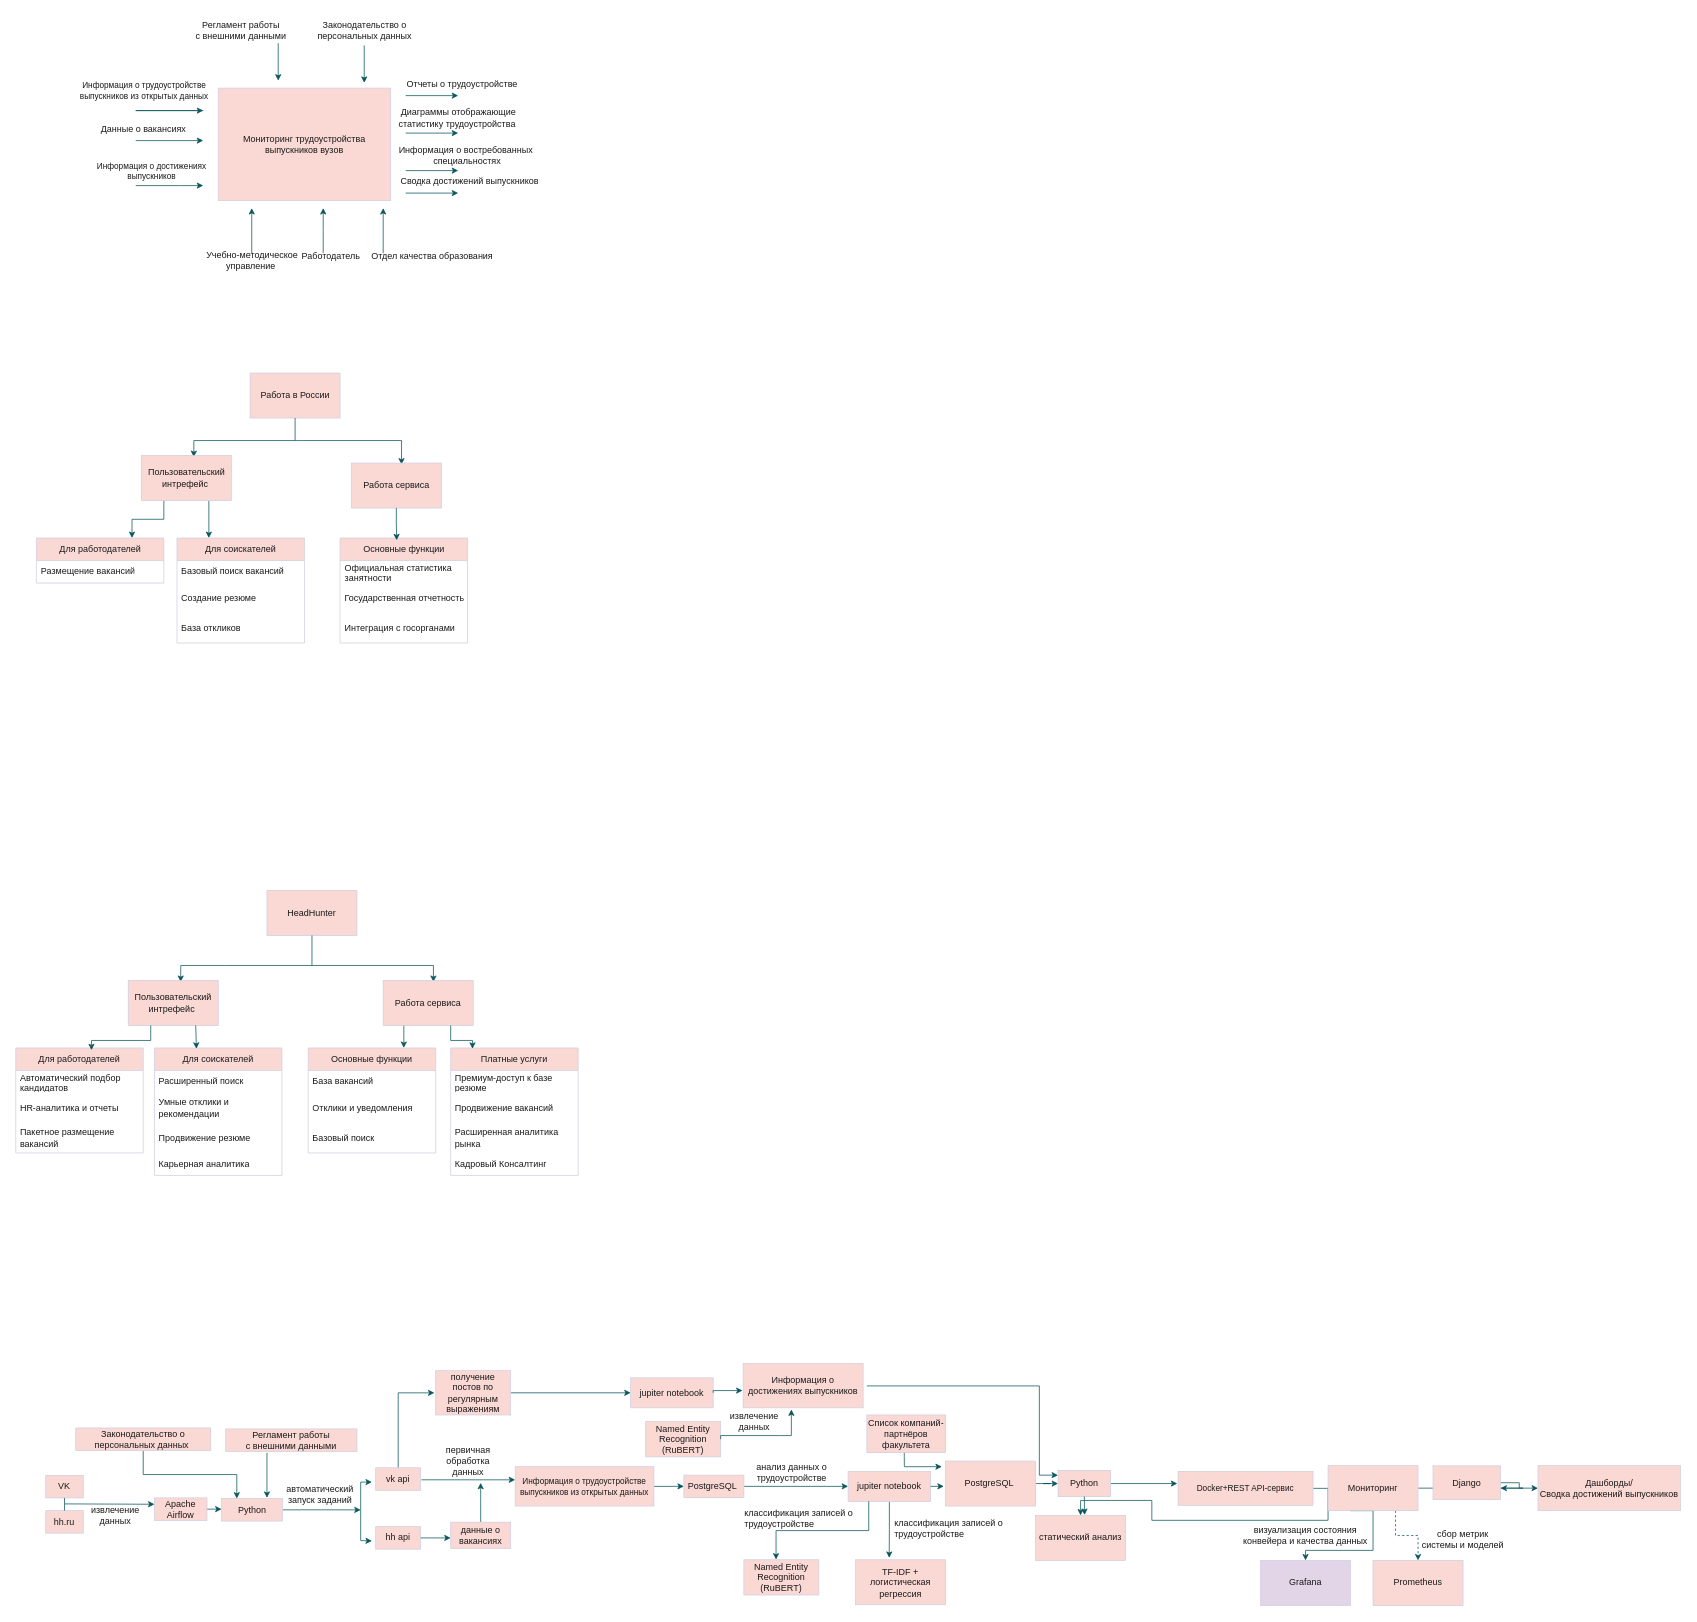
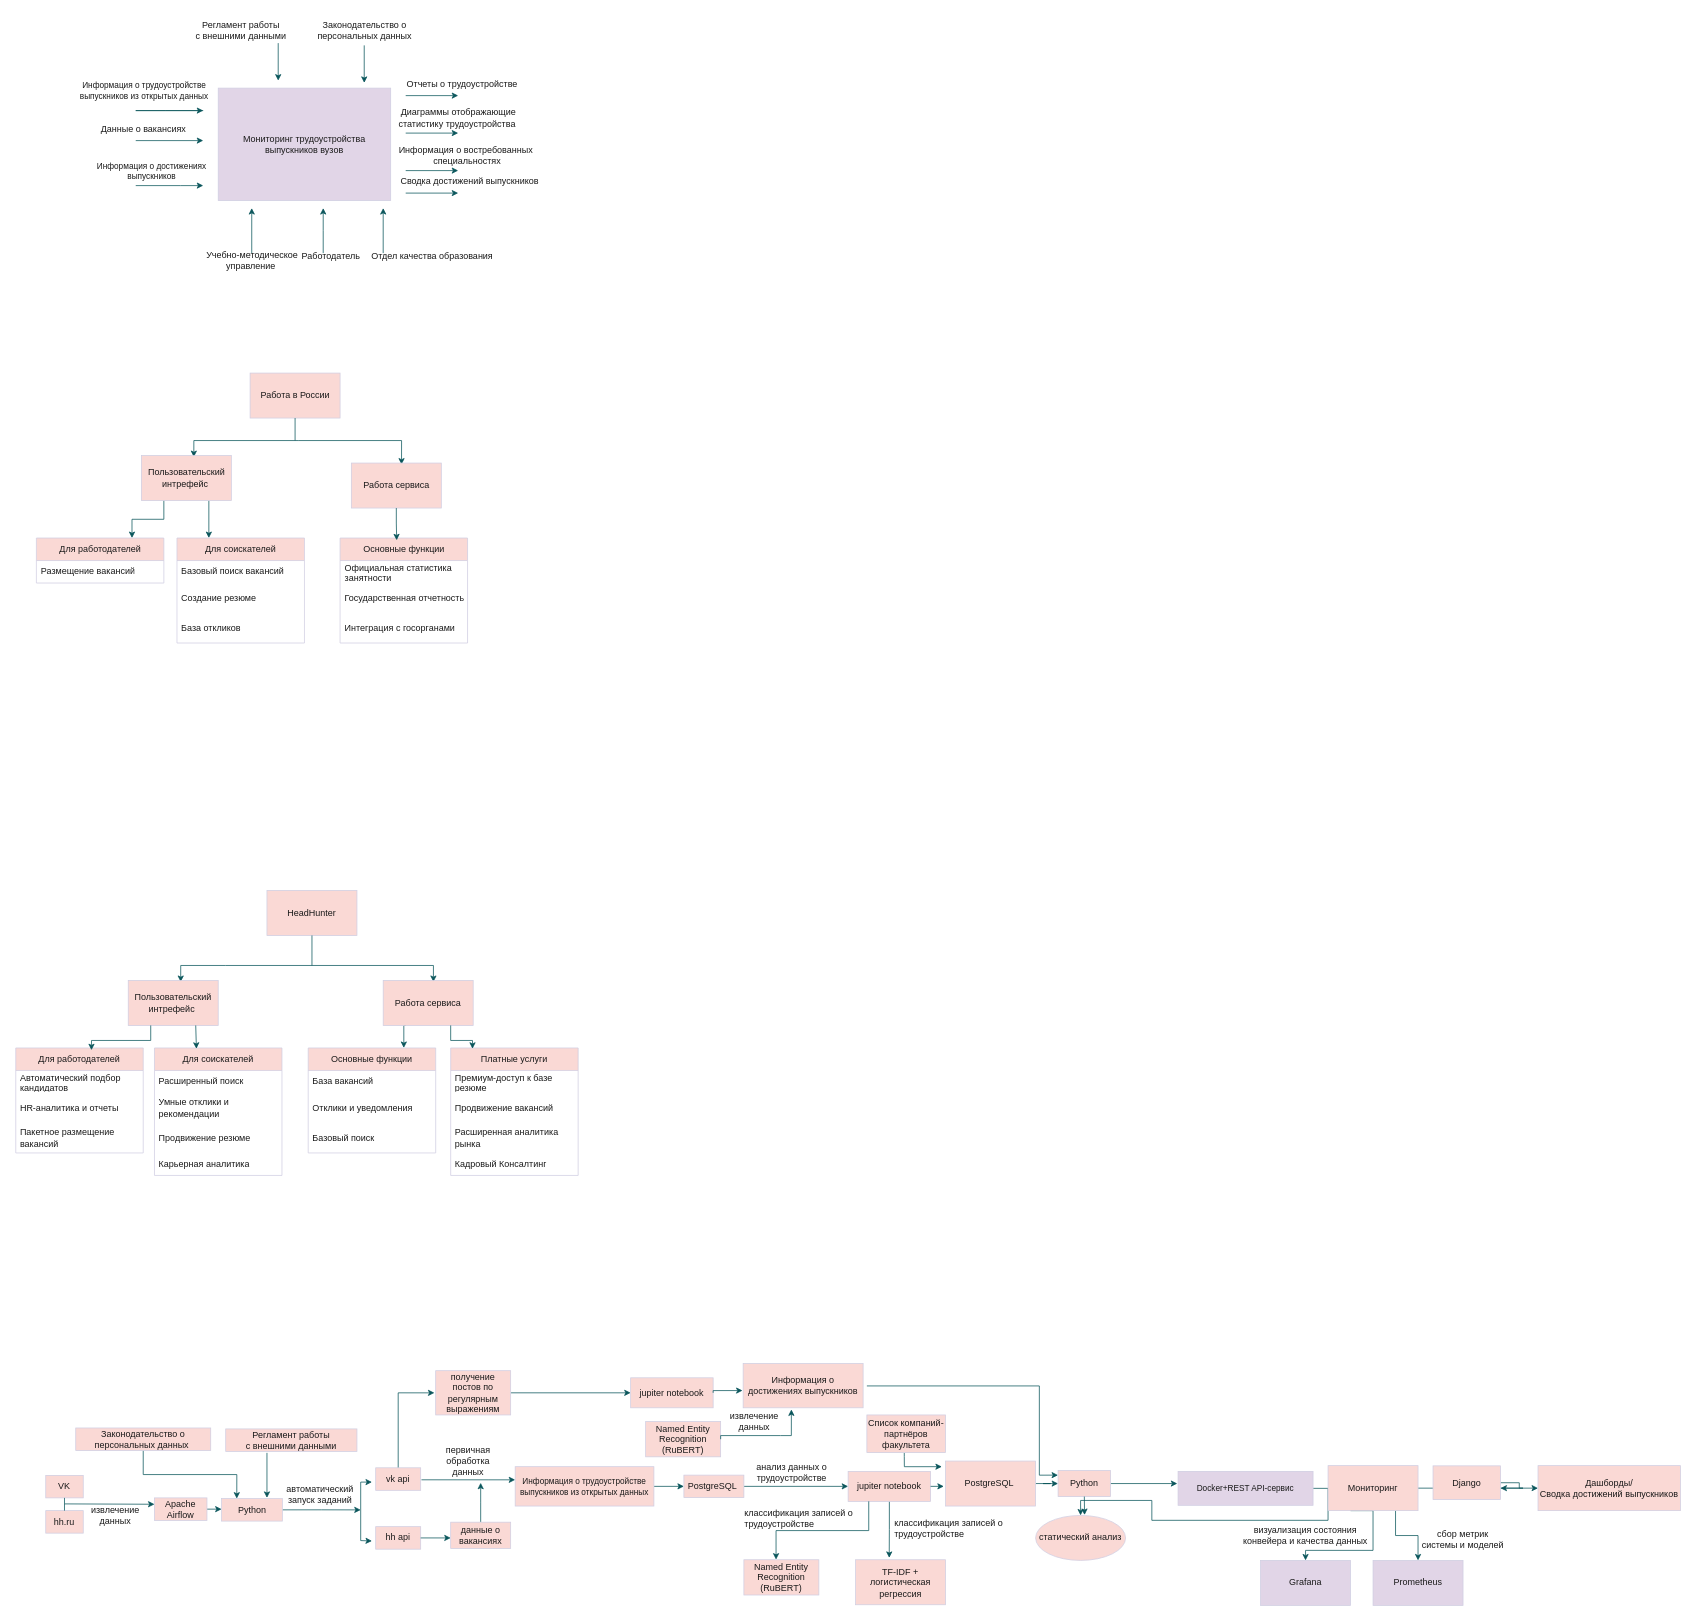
node "Мониторинг трудоустройства выпускников вузов": fillcolor #fad9d5 -> #e1d5e7
node "Docker+REST API-сервис": fillcolor #fad9d5 -> #e1d5e7
edge "Мониторинг" -> "Prometheus": style dashed -> solid
node "статический анализ": shape rectangle -> ellipse
node "Prometheus": fillcolor #fad9d5 -> #e1d5e7
